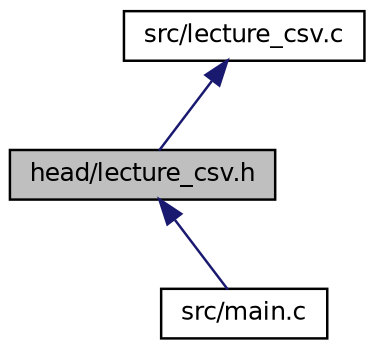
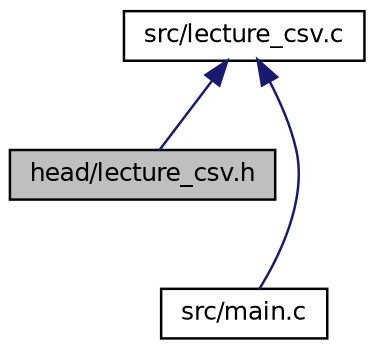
edge "src/main.c" -> "head/lecture_csv.h": now "src/main.c" -> "src/lecture_csv.c"
